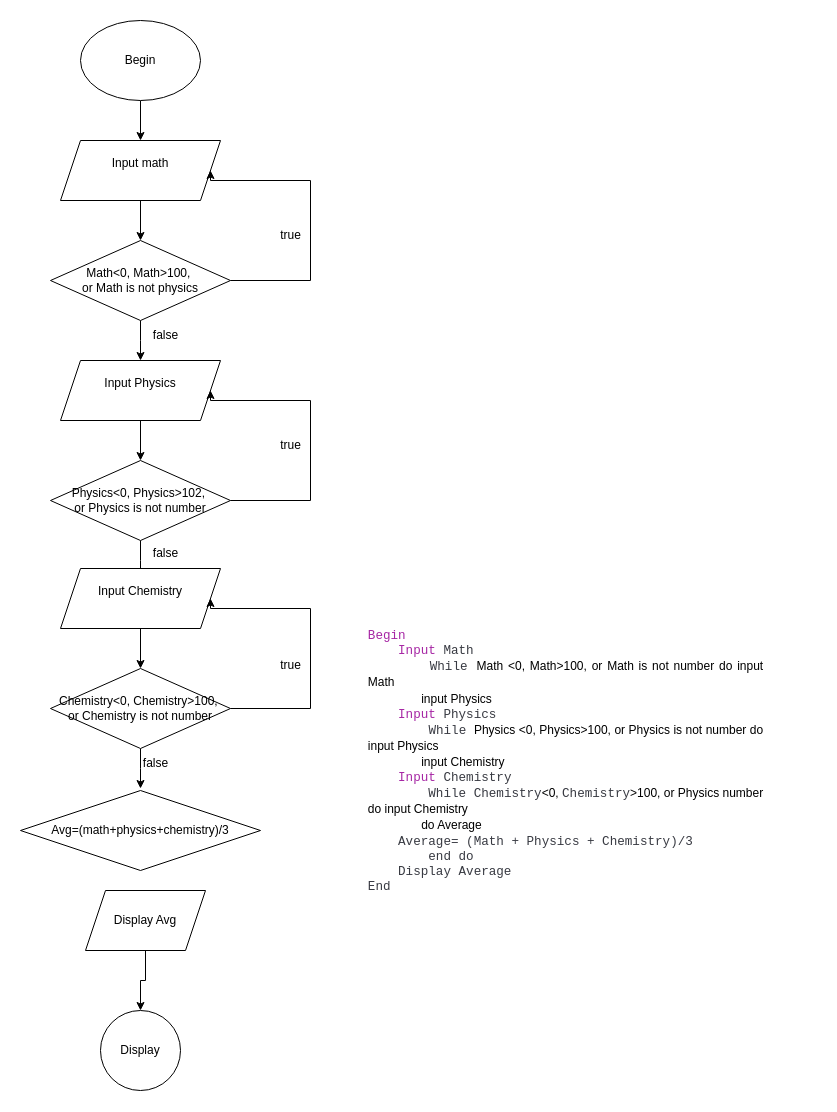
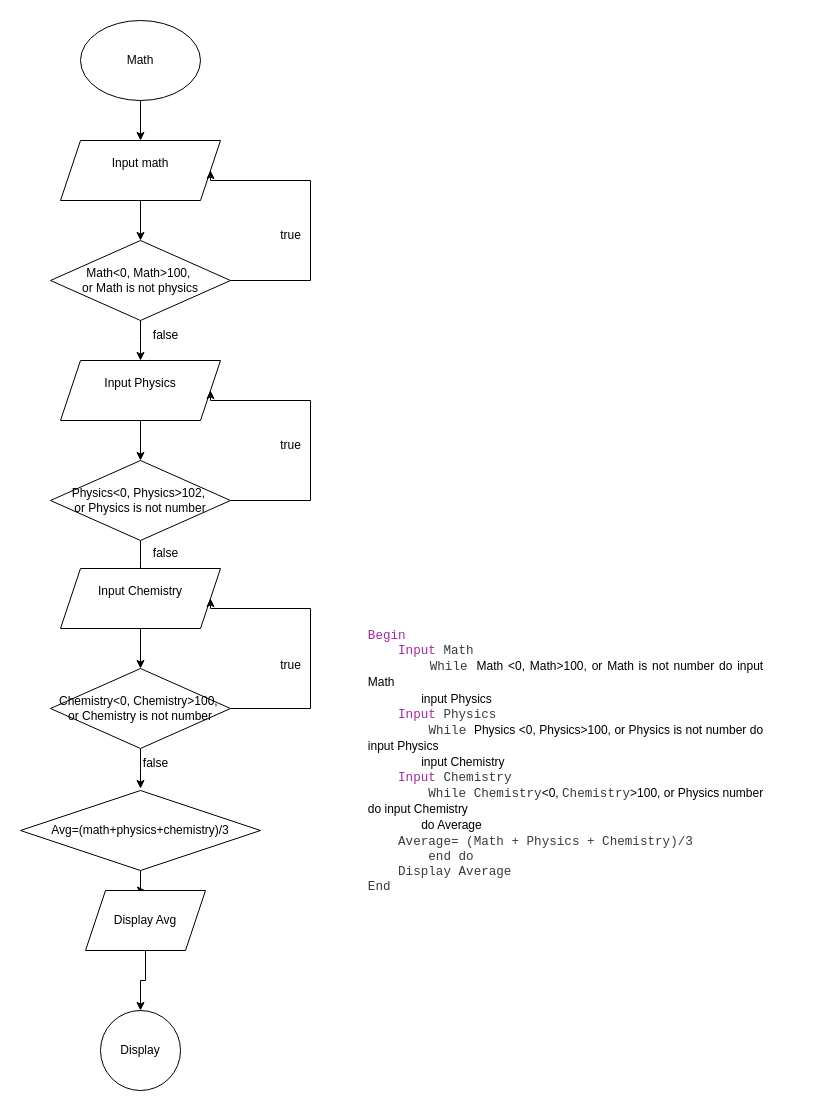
node "Begin": label "Begin" -> "Math"
edge "Avg=(math+physics+chemistry)/3" -> "Display Avg": added
